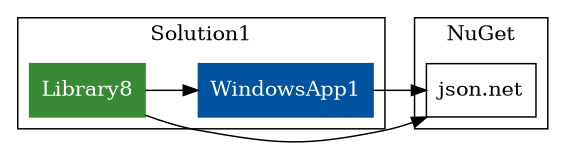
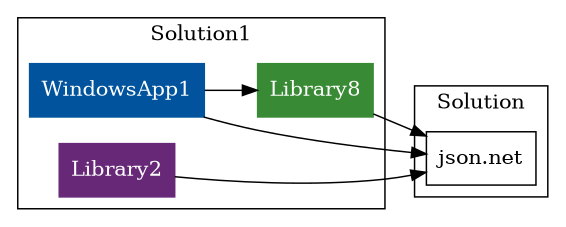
cluster "NuGet": label "NuGet" -> "Solution"
edge "Library8" -> "WindowsApp1": reversed
node "Library2": added
